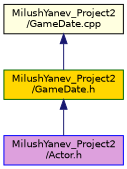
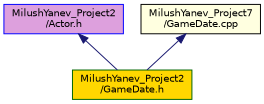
node "MilushYanev_Project2 /GameDate.cpp": label "MilushYanev_Project2 /GameDate.cpp" -> "MilushYanev_Project7 /GameDate.cpp"
edge "MilushYanev_Project2 /Actor.h" -> "MilushYanev_Project2 /GameDate.h": reversed
